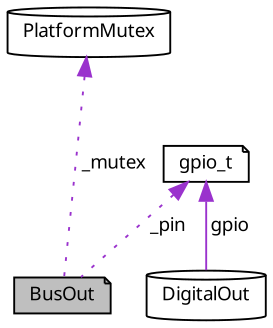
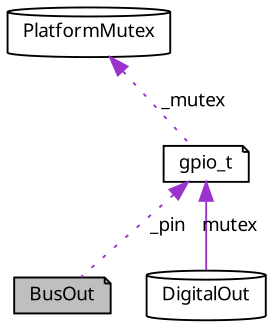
edge "BusOut" -> "PlatformMutex": now "gpio_t" -> "PlatformMutex"
edge "DigitalOut" -> "gpio_t": label " gpio" -> " mutex"
